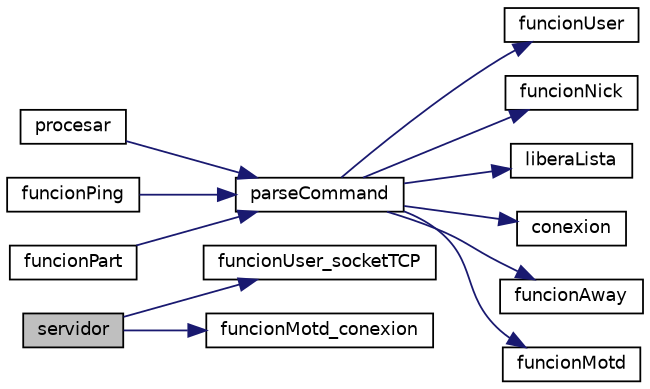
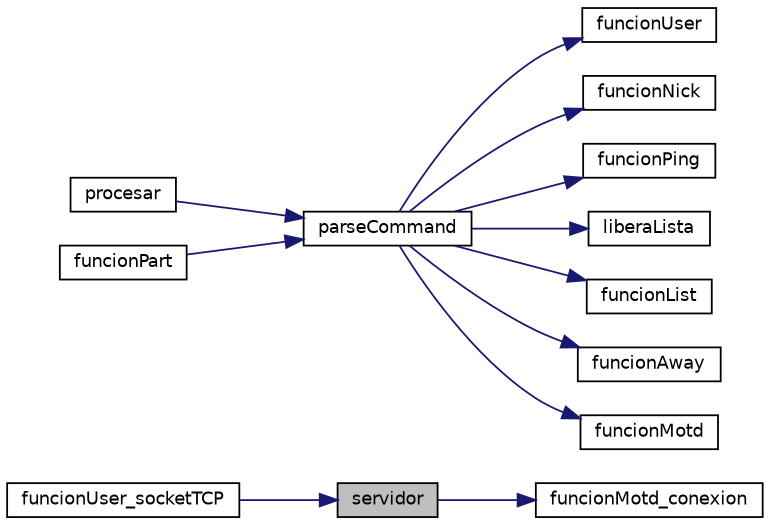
edge "funcionPing" -> "parseCommand": reversed
node "conexion": label "conexion" -> "funcionList"
edge "servidor" -> "funcionUser_socketTCP": reversed
